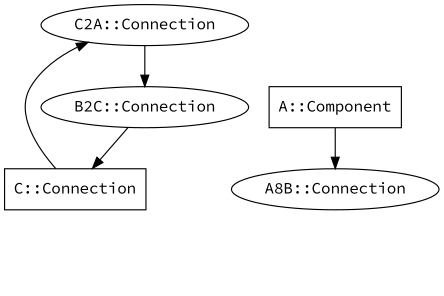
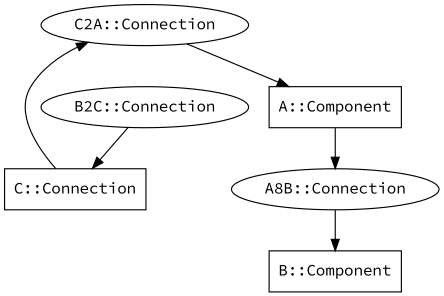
edge "C2A::Connection" -> "B2C::Connection": now "C2A::Connection" -> "A::Component"
node "B::Component": added
